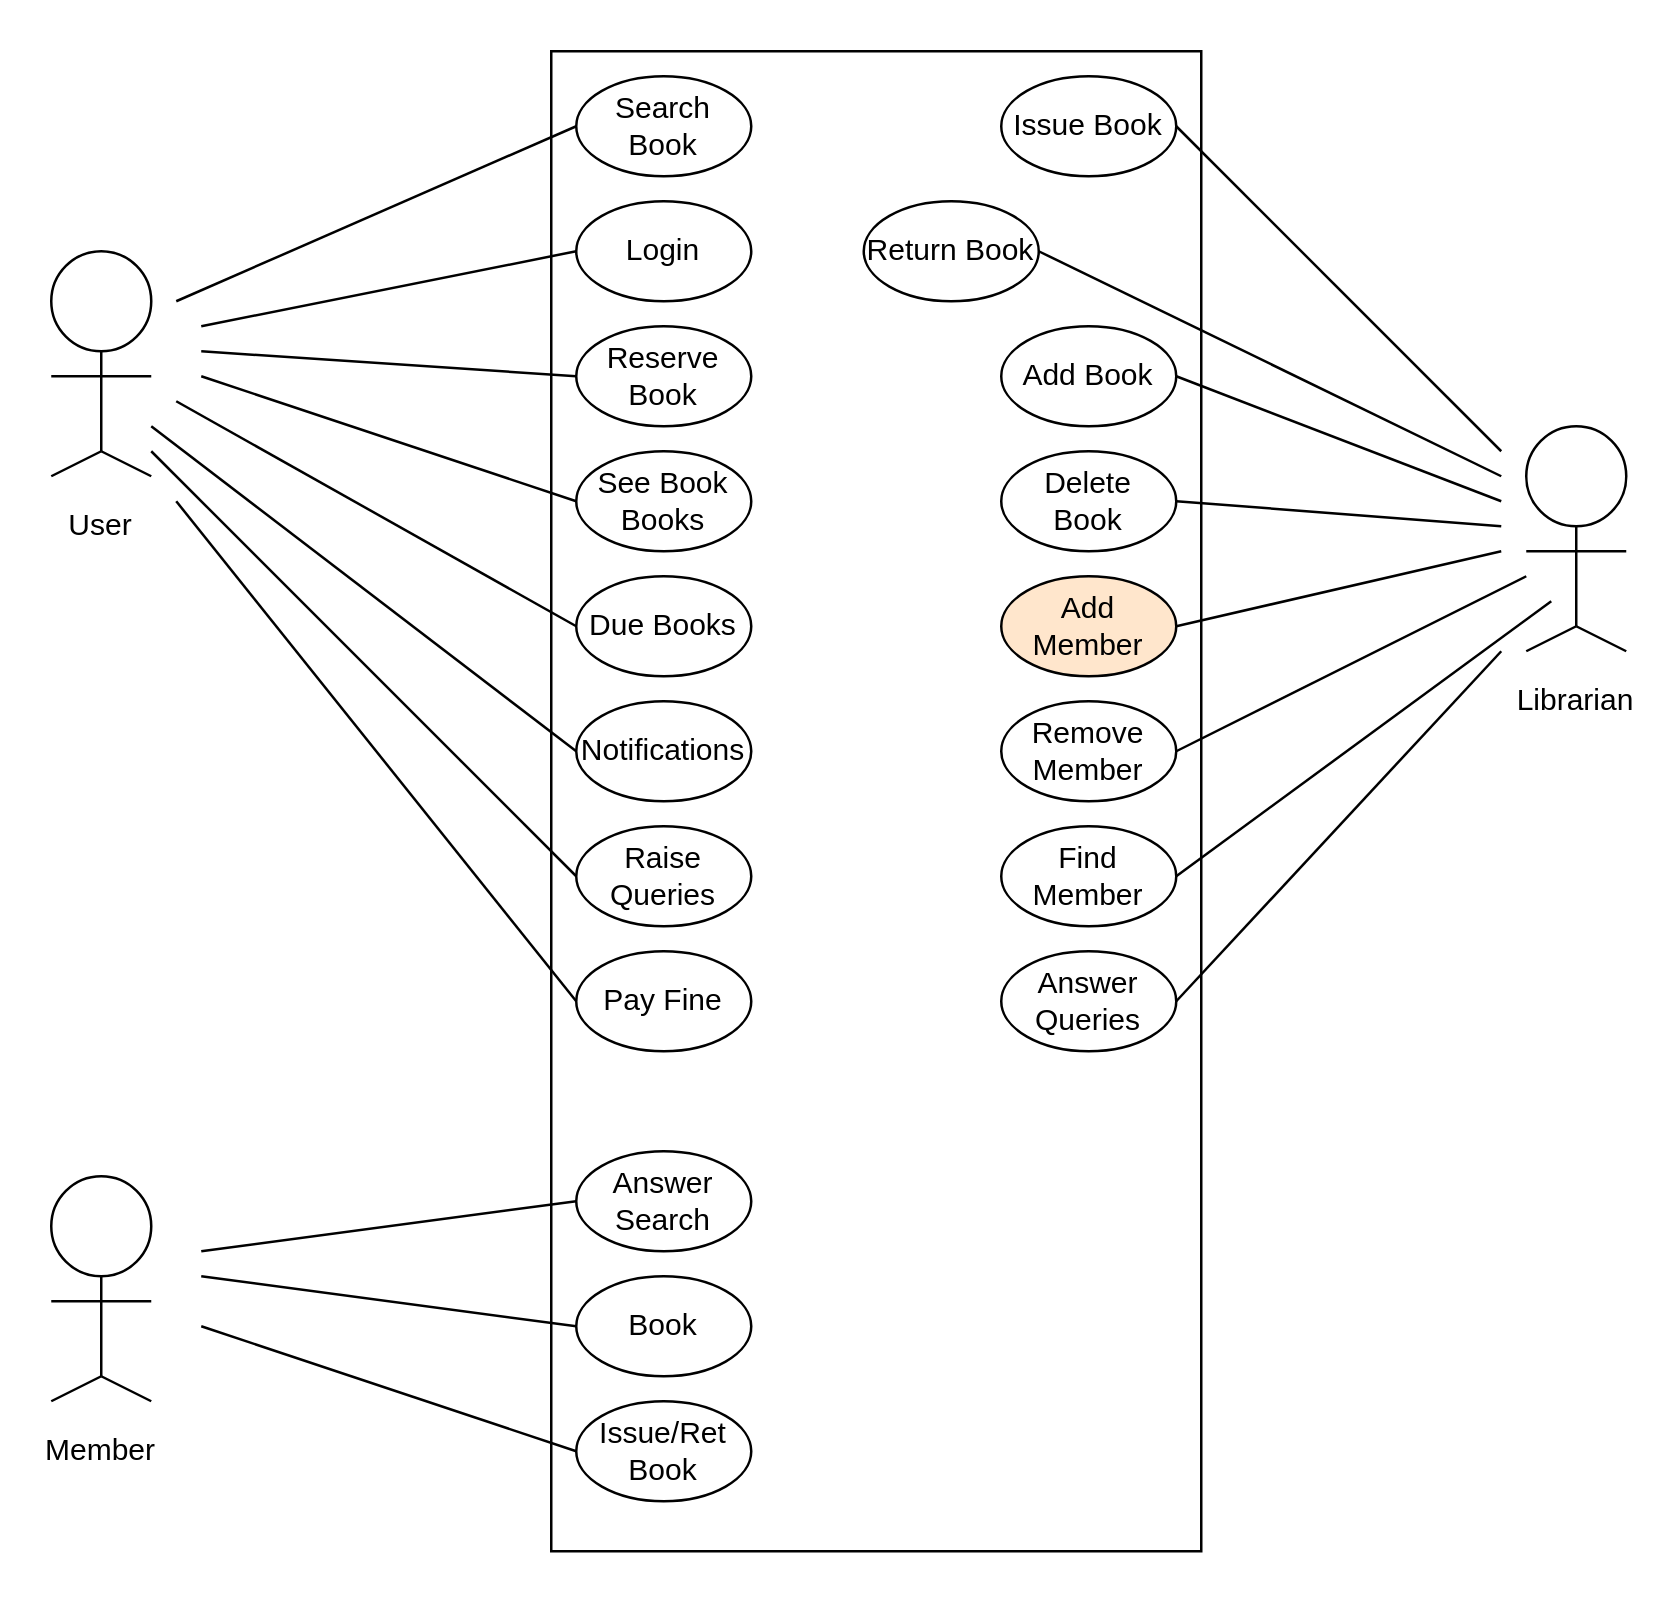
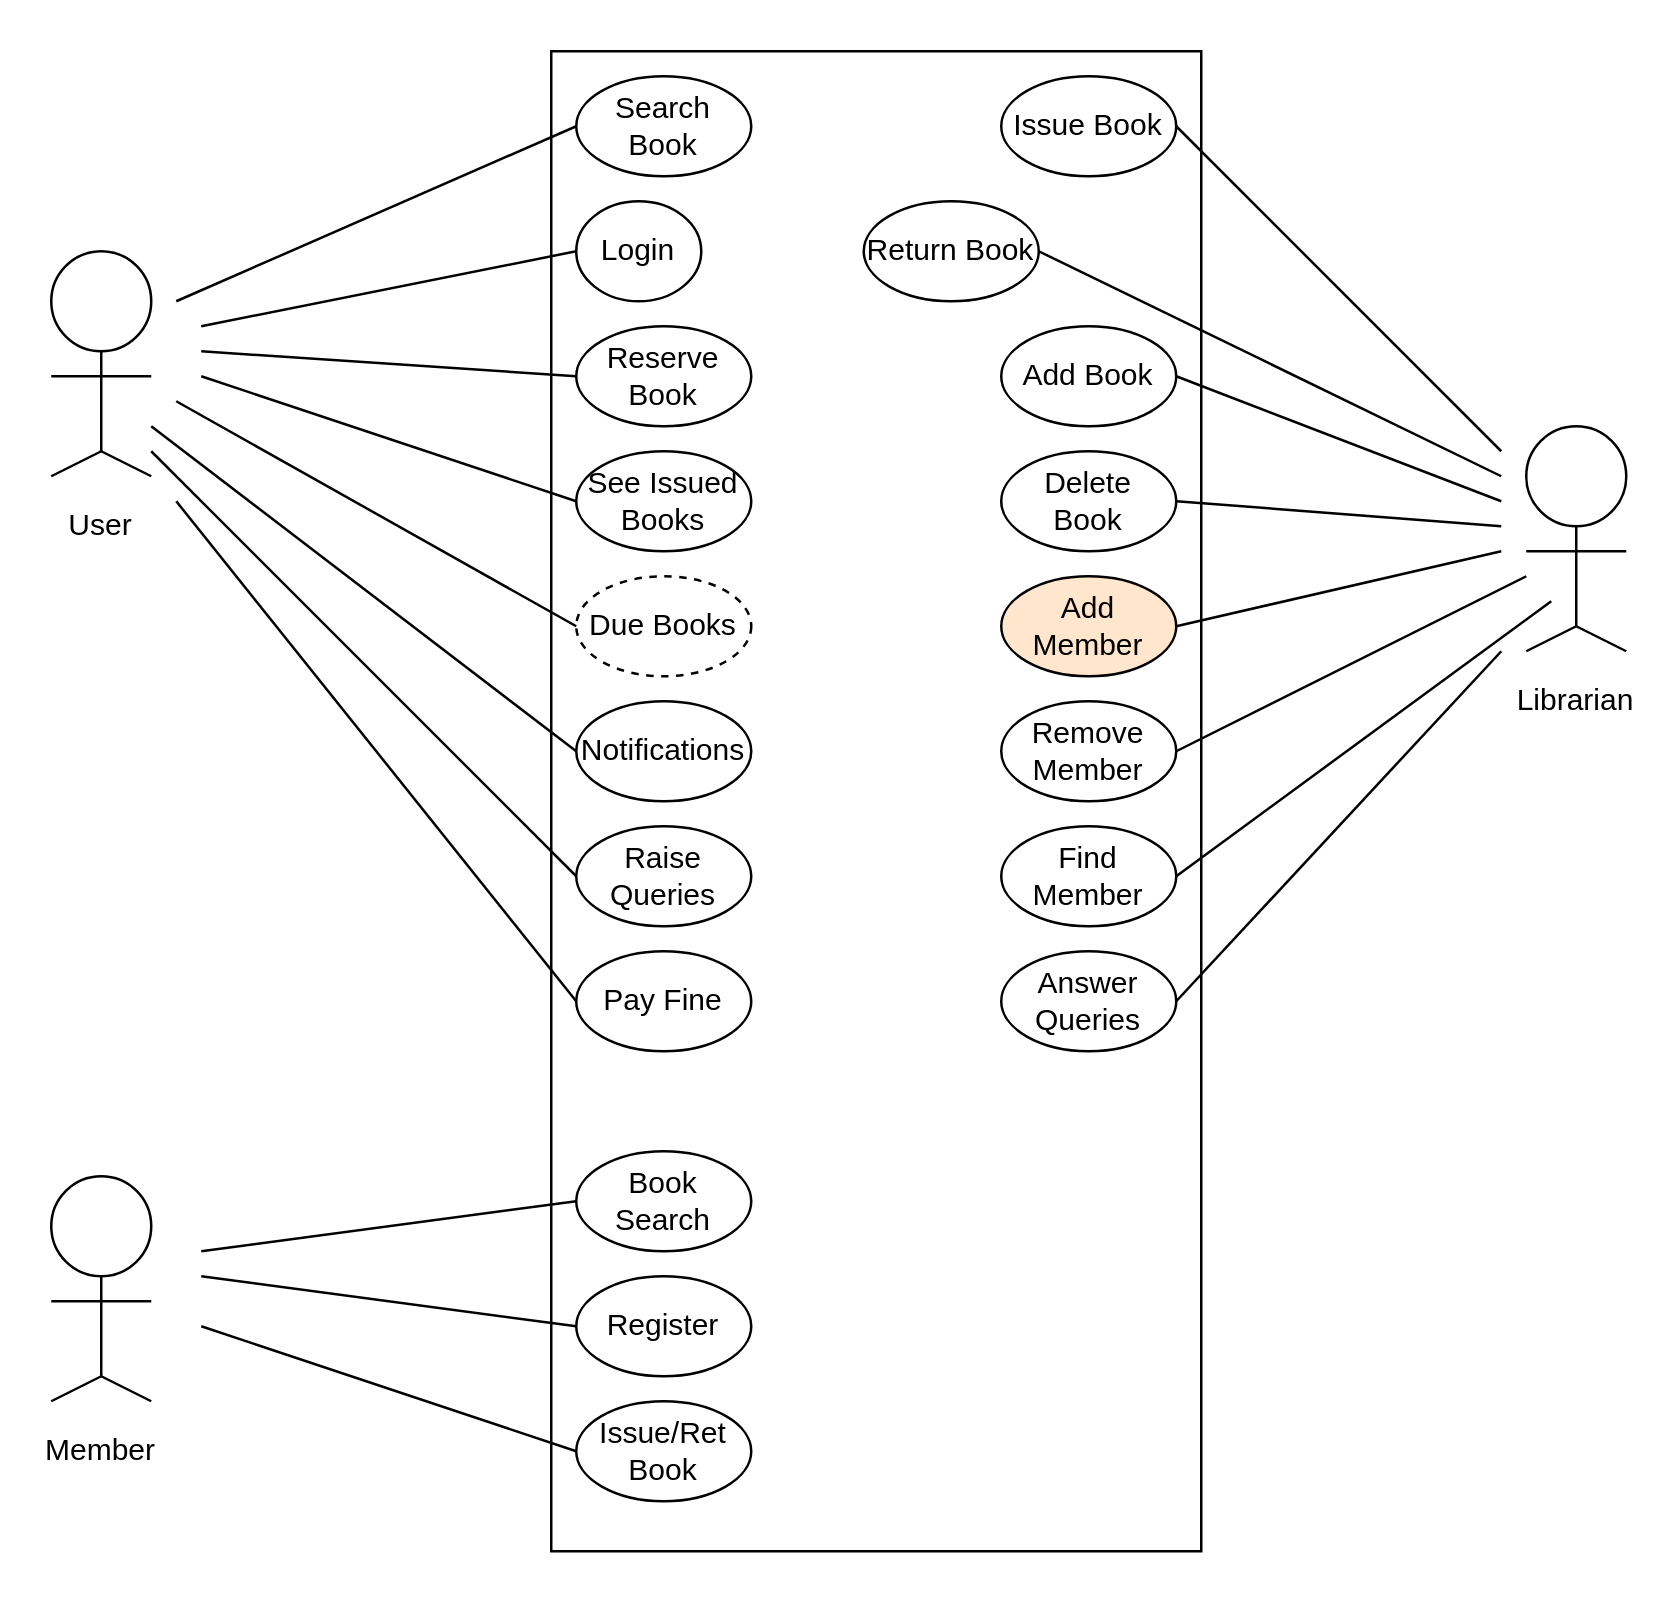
node "Login": size 175x100 -> 125x100
node "See Book Books": label "See Book Books" -> "See Issued Books"
node "Due Books": style solid -> dashed
node "Answer Search": label "Answer Search" -> "Book Search"
node "Book": label "Book" -> "Register"
